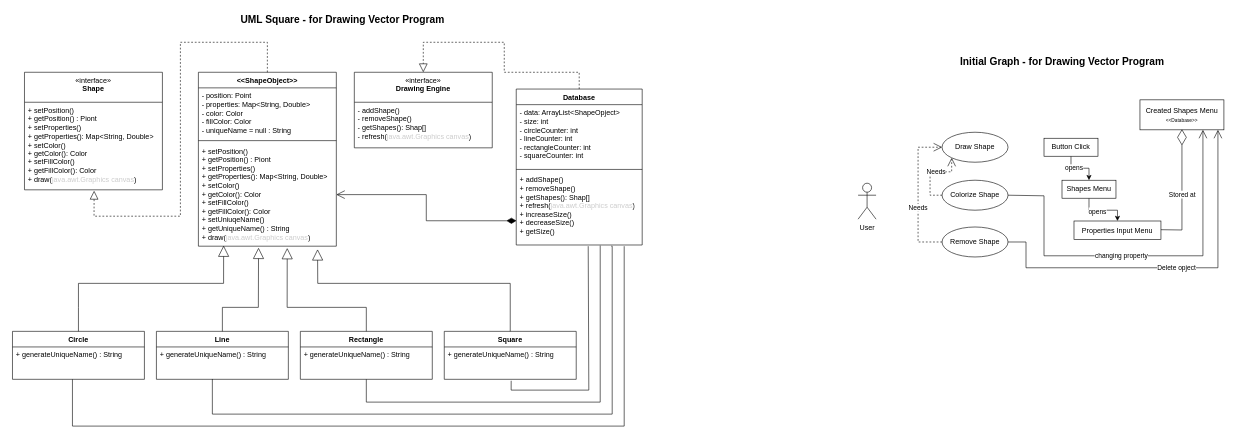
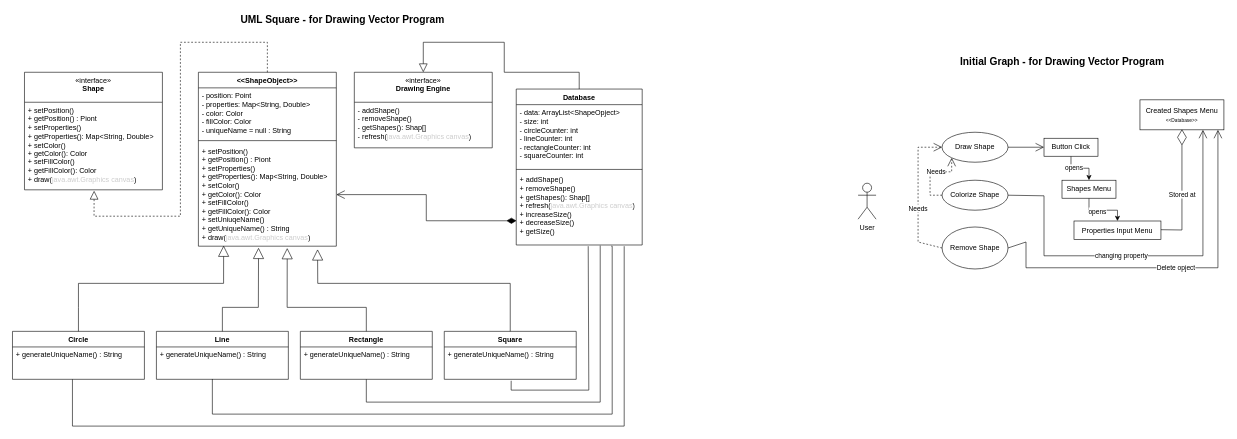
edge "Database" -> "«interface»Drawing Engine": style dashed -> solid
edge "Draw Shape" -> "Button Click": added
node "Remove Shape": size 66x30 -> 66x42
